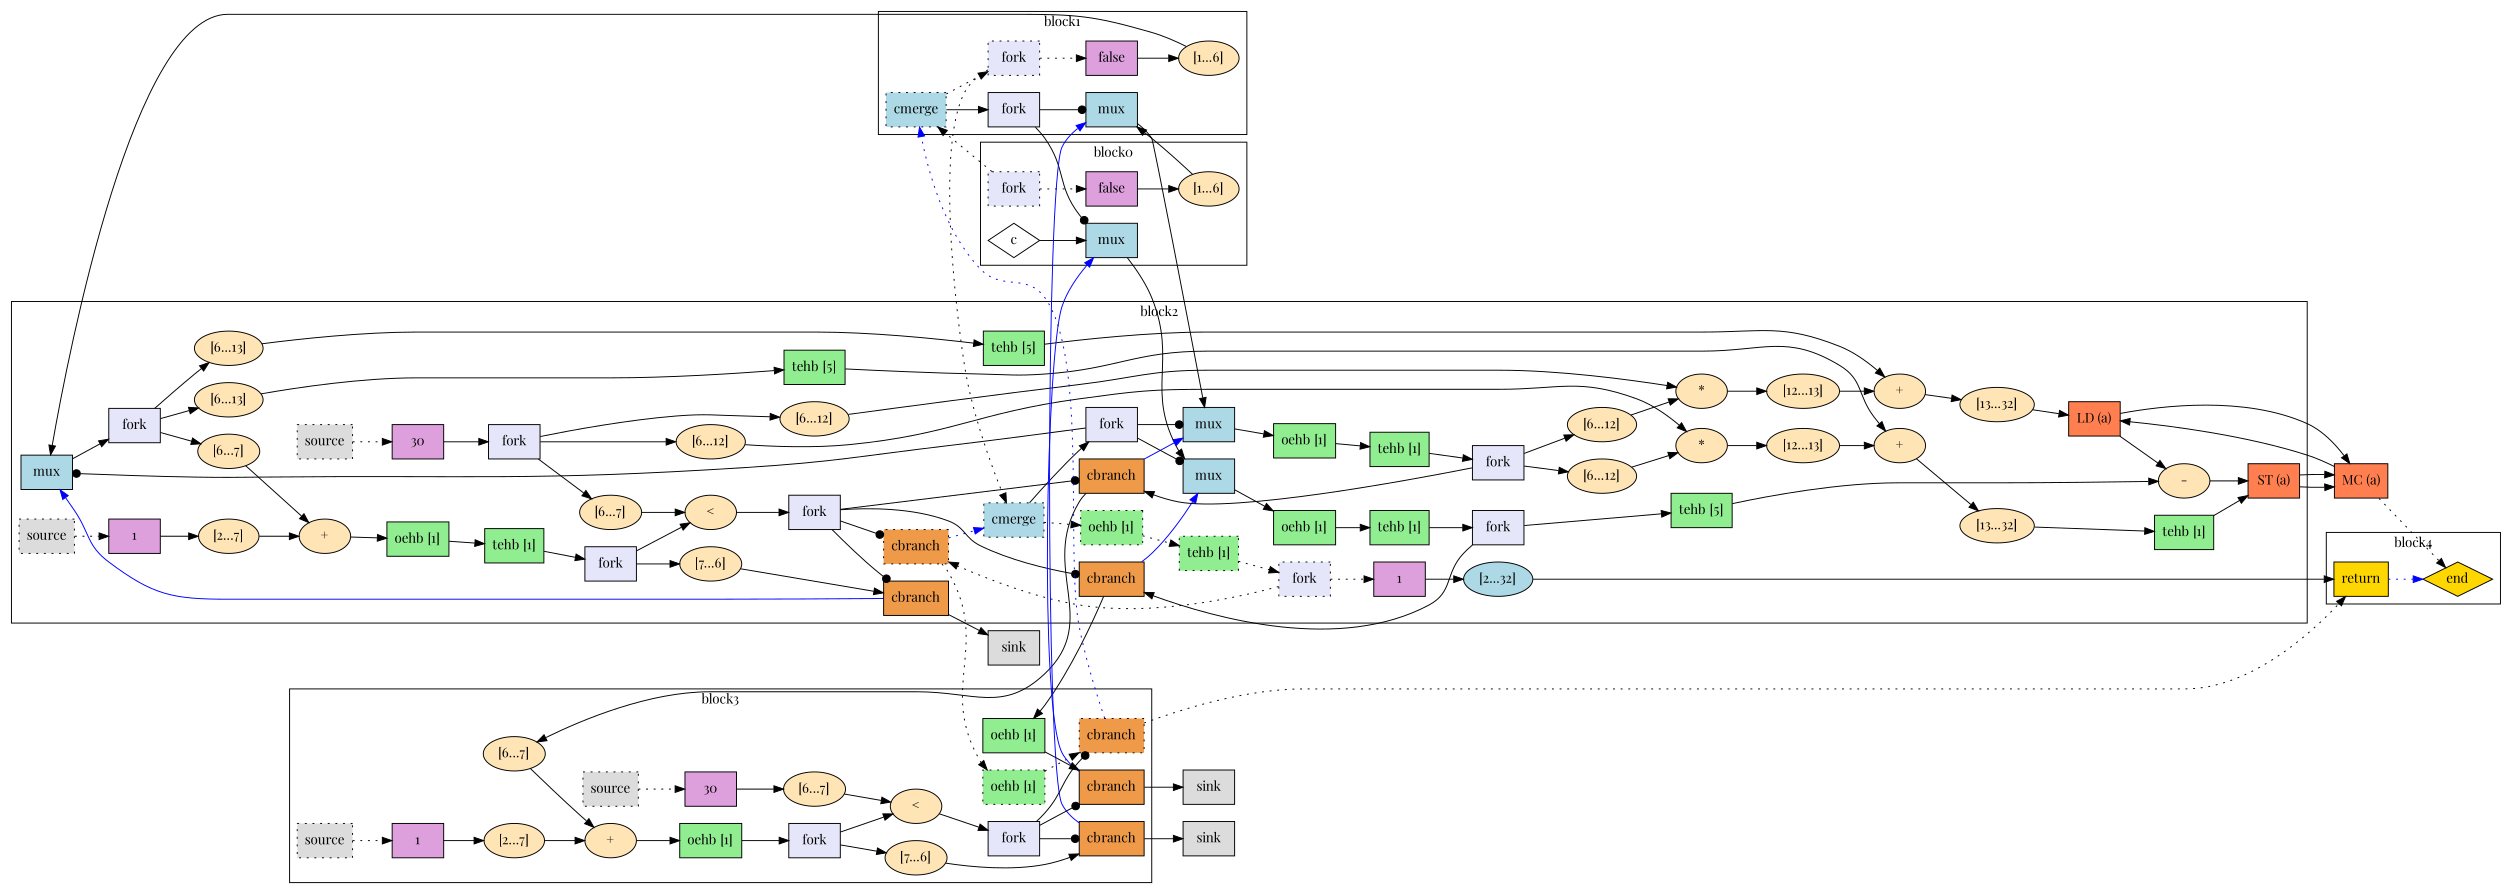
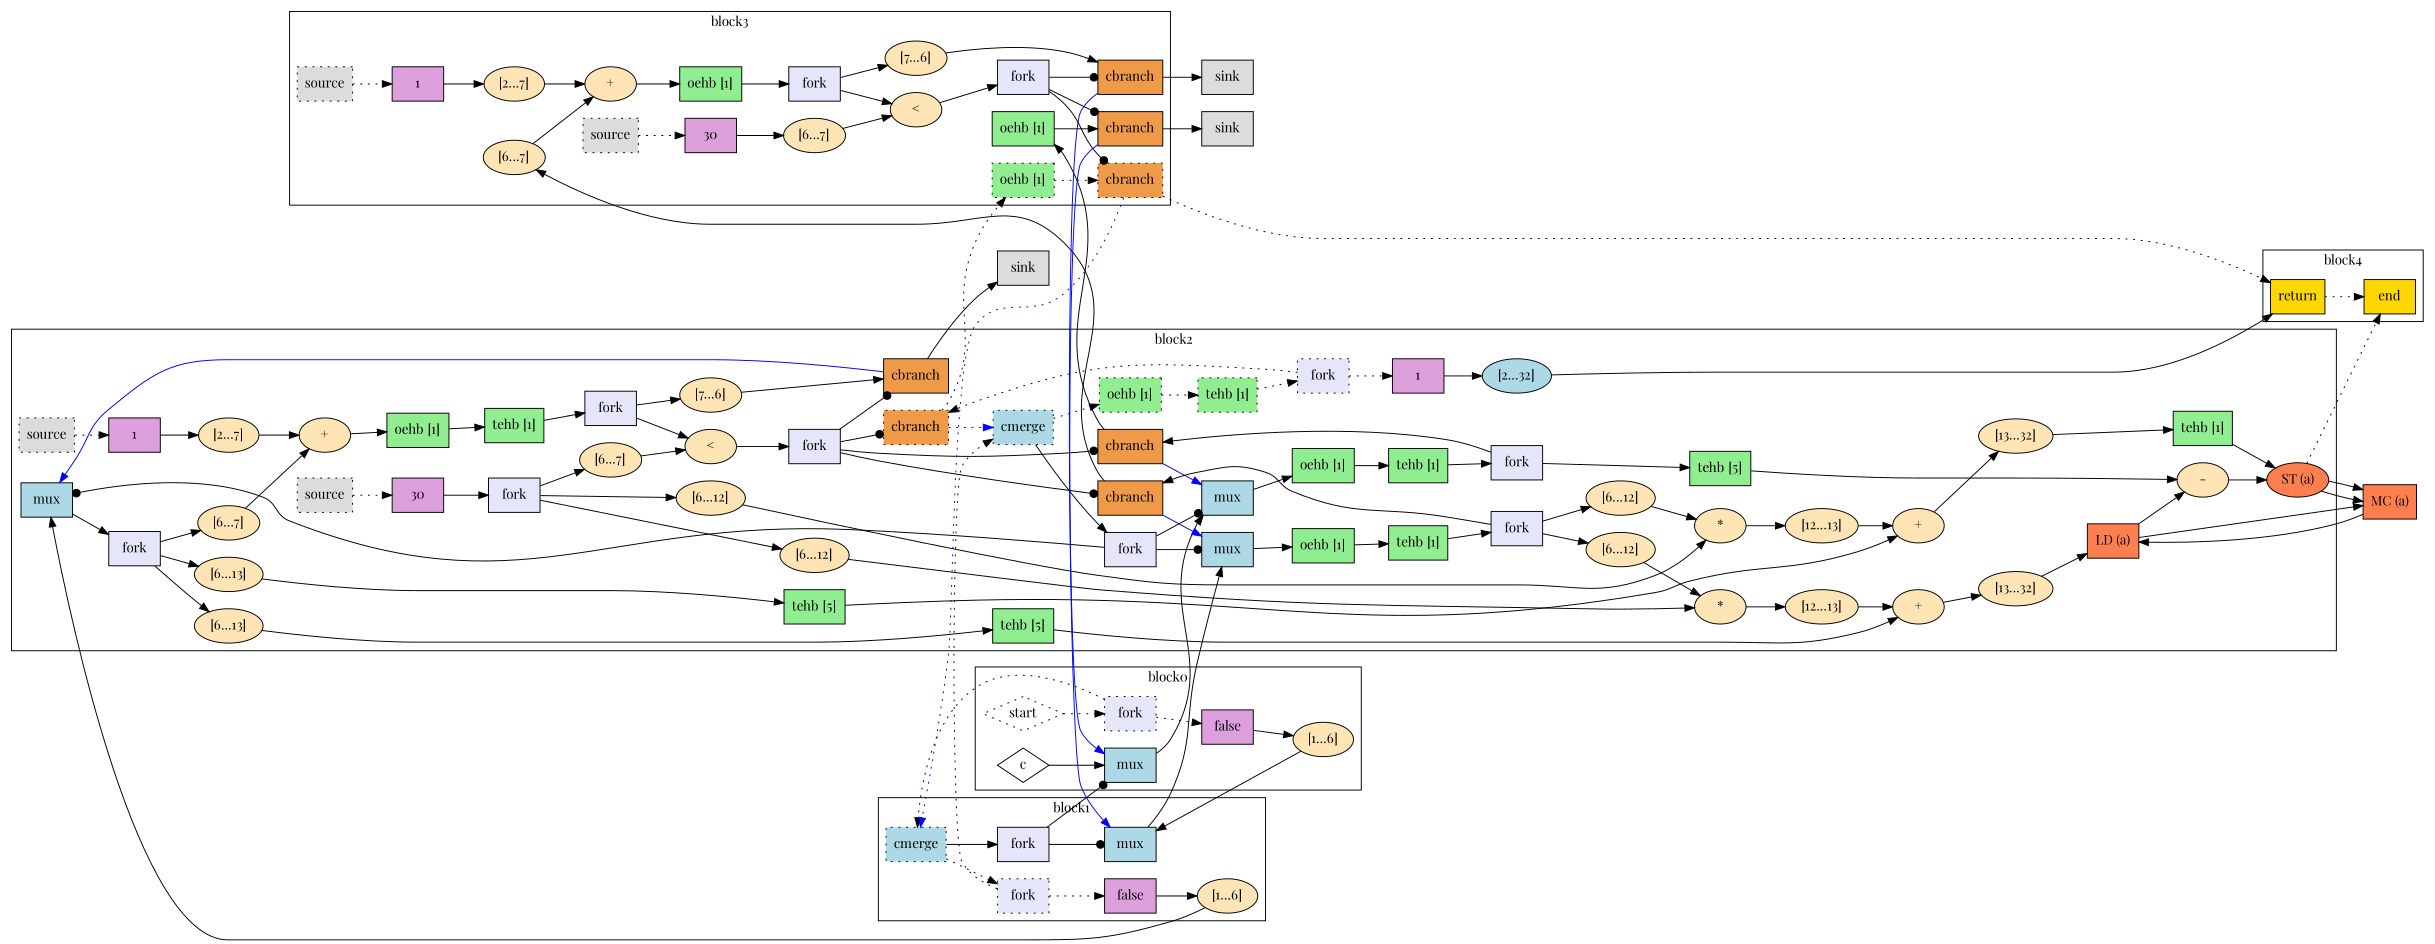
node "ST (a)": shape box -> ellipse
edge "MC (a)" -- "end": now "ST (a)" -- "end"
edge "return" -- "end": color blue -> black
node "end": shape diamond -> box
node "start": added
